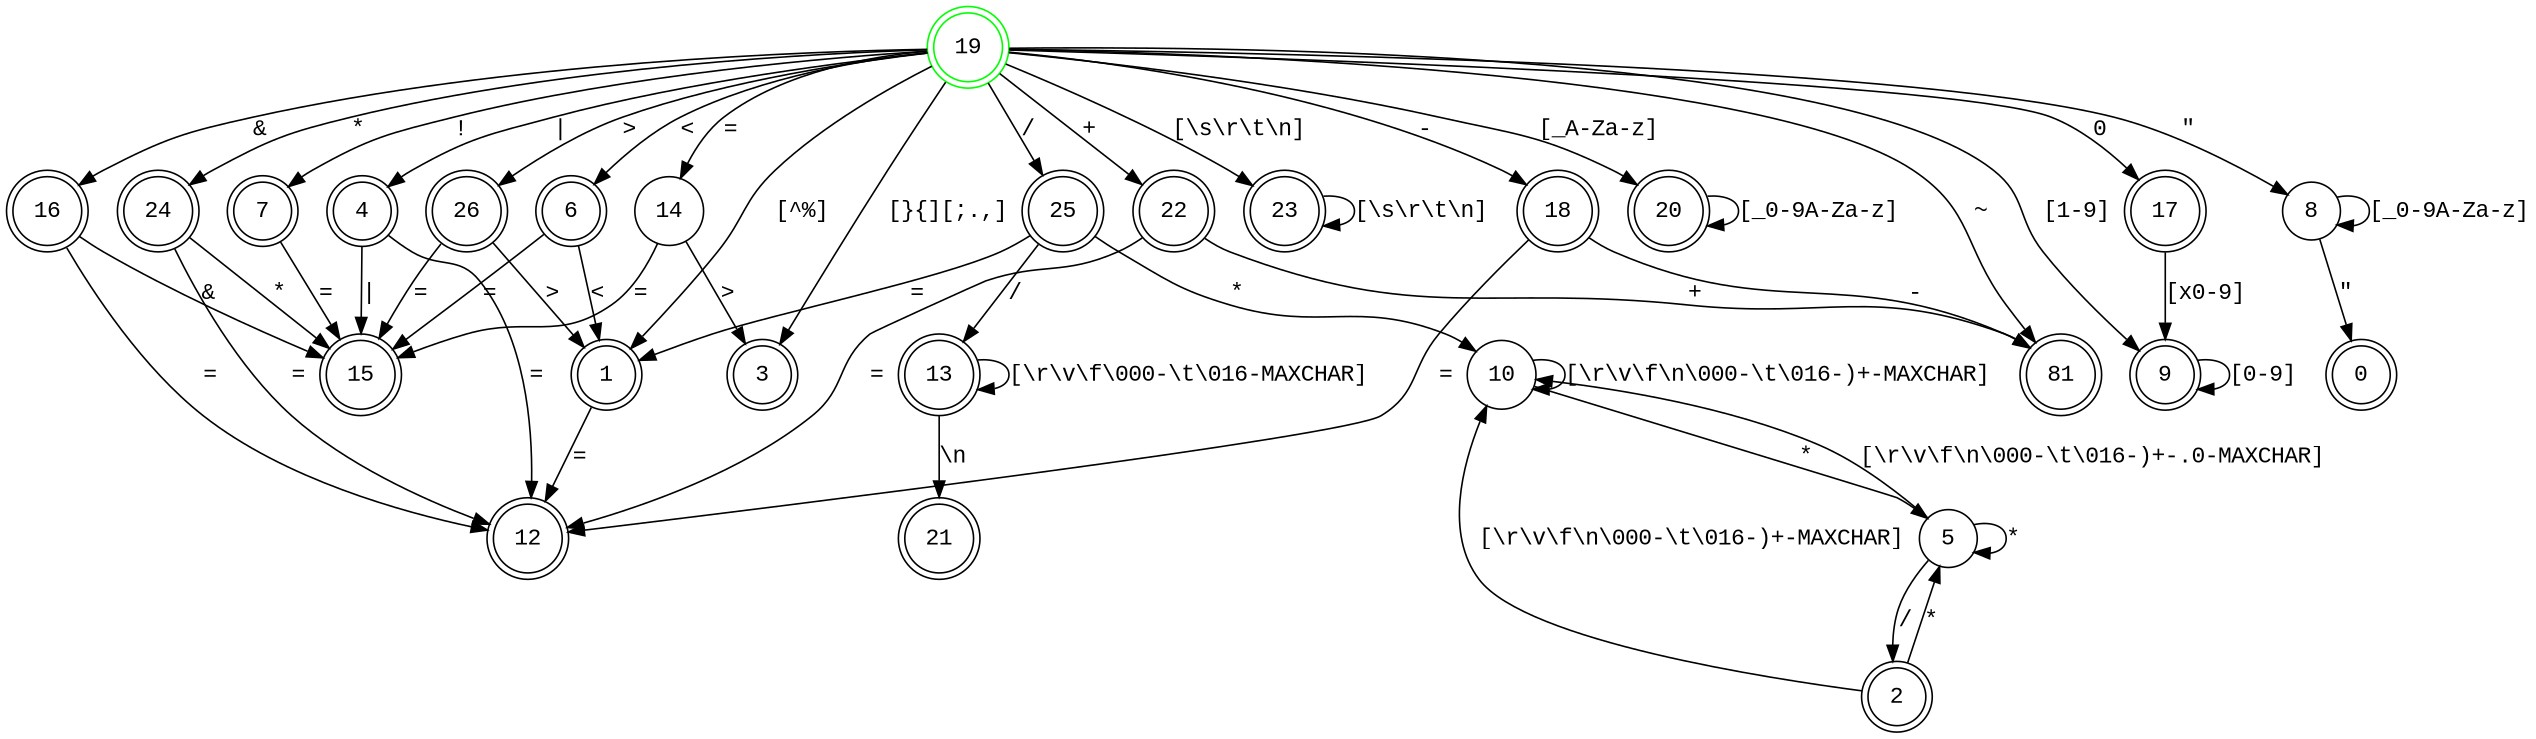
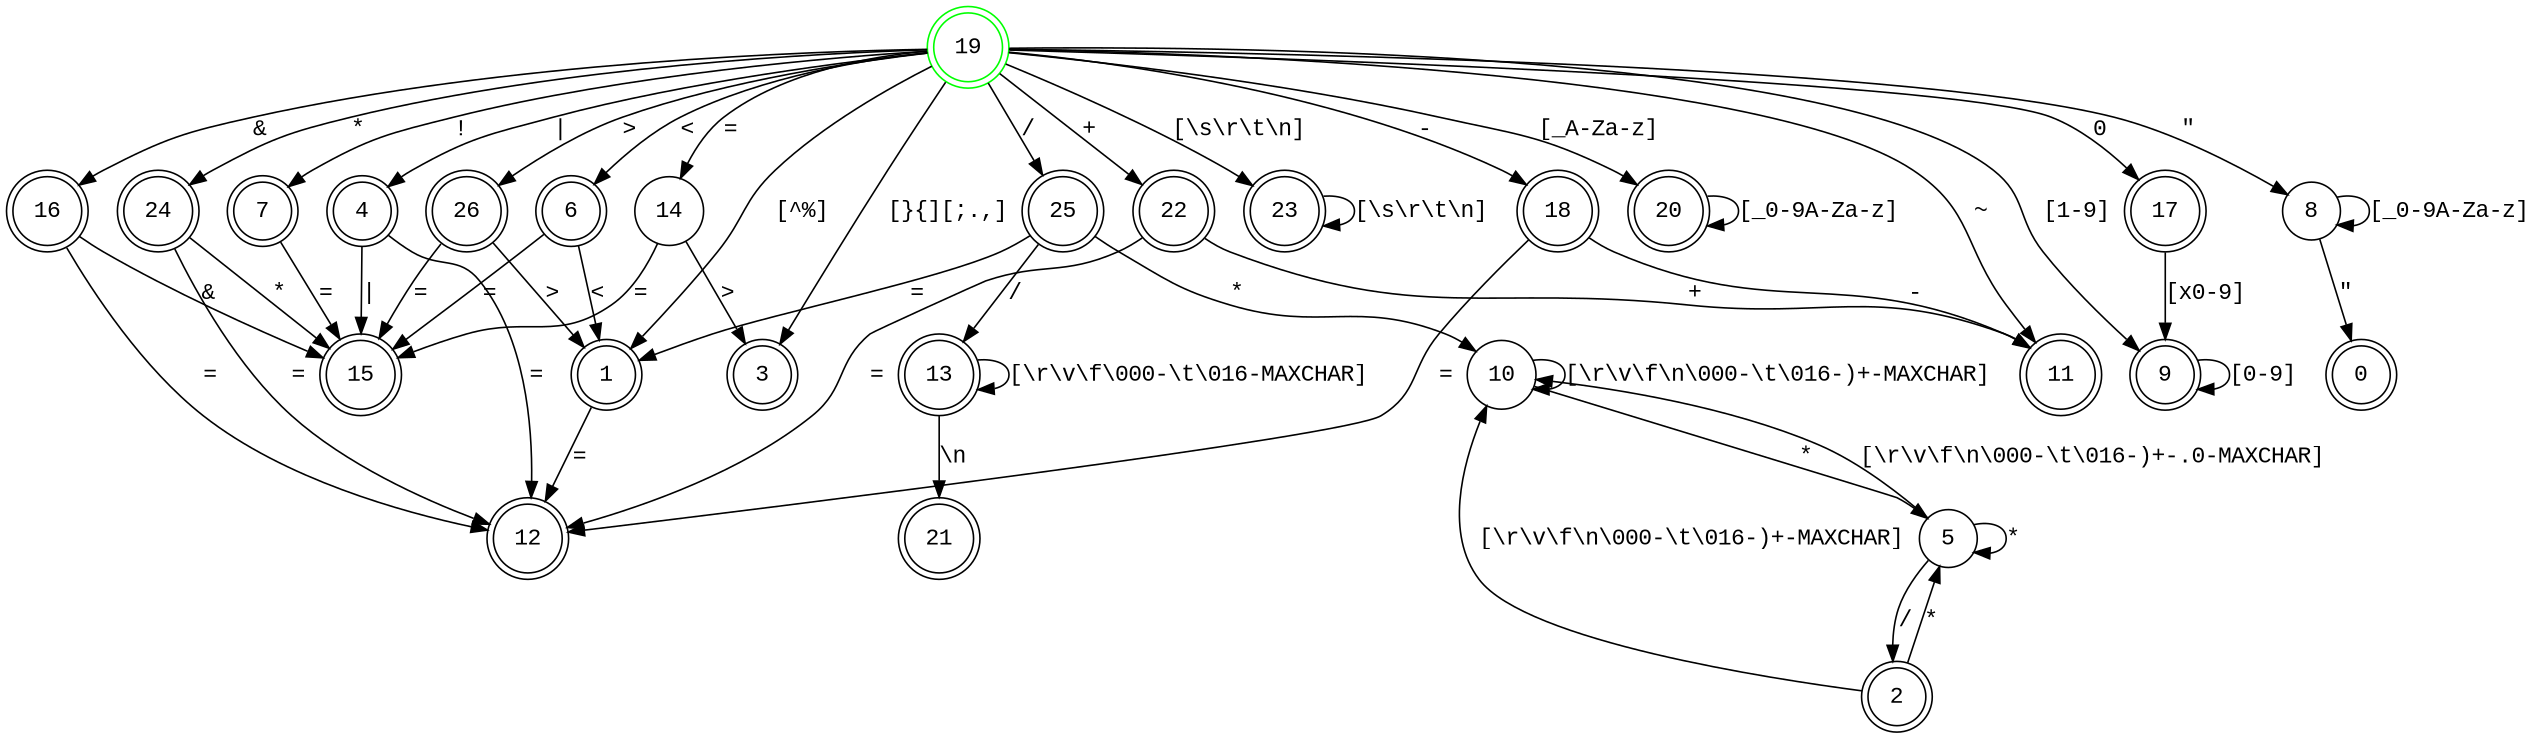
node "81": label "81" -> "11"
